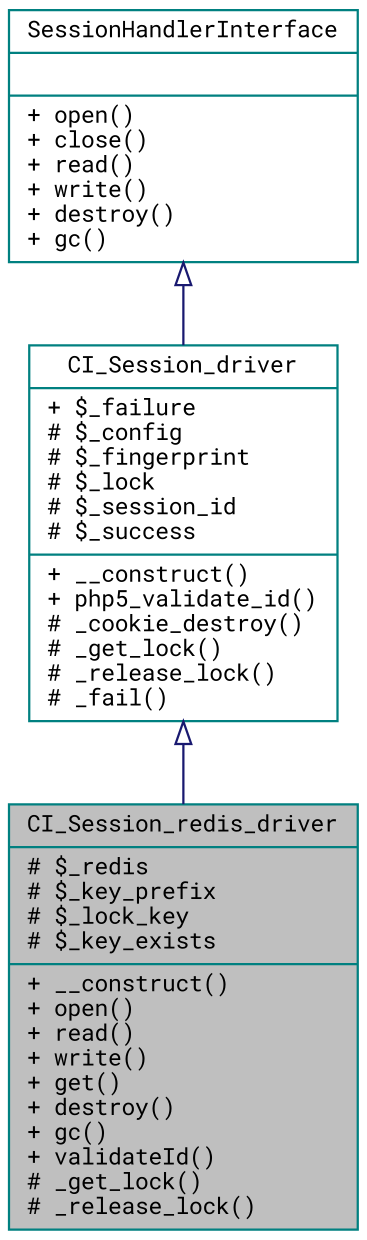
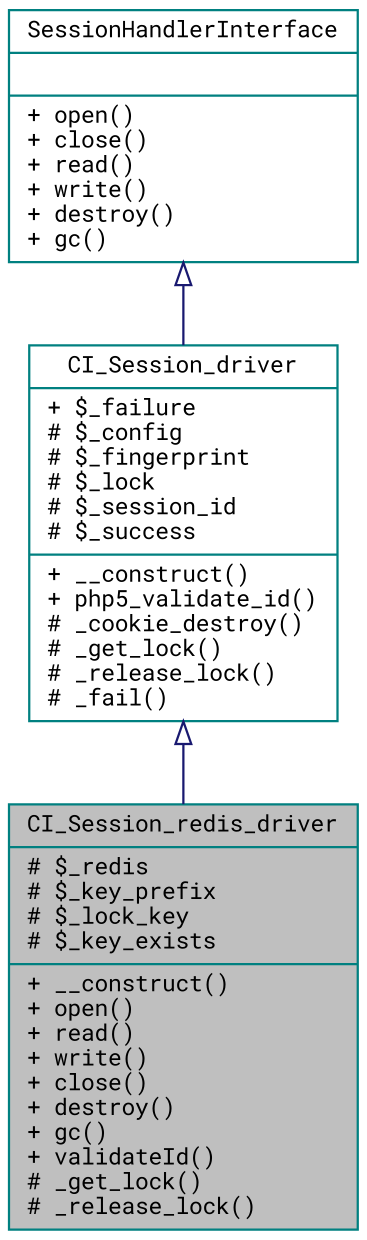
node "CI_Session_redis_driver": text "+ get()" -> "+ close()"
